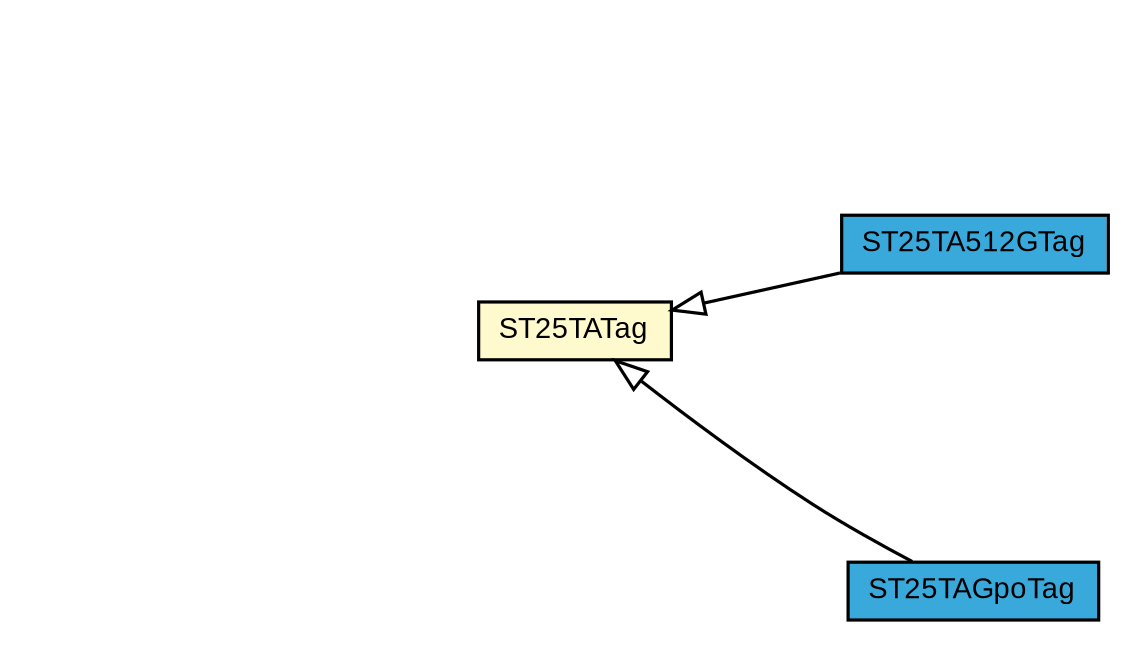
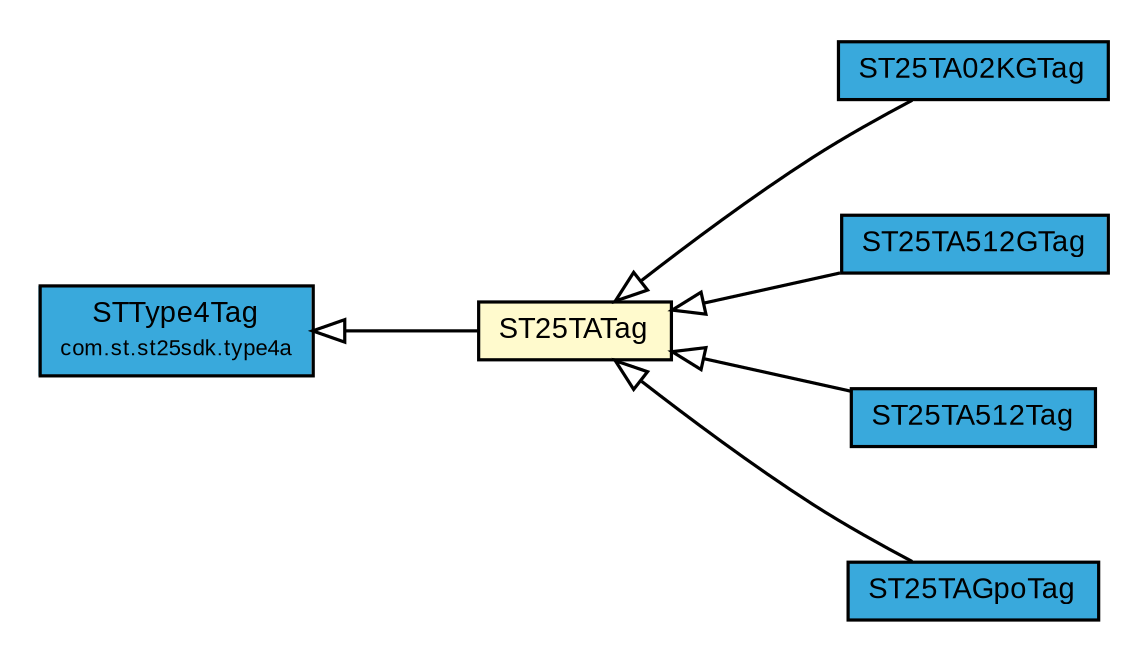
node "ST25TA02KGTag": added
node "STType4Tag": added
node "ST25TA512Tag": added
